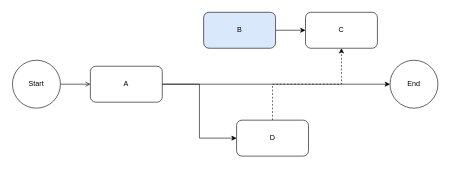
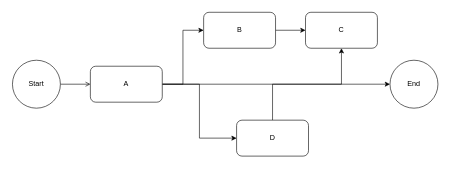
edge "A" -> "B": added
node "B": fillcolor #dae8fc -> #ffffff
edge "D" -> "C": style dashed -> solid
